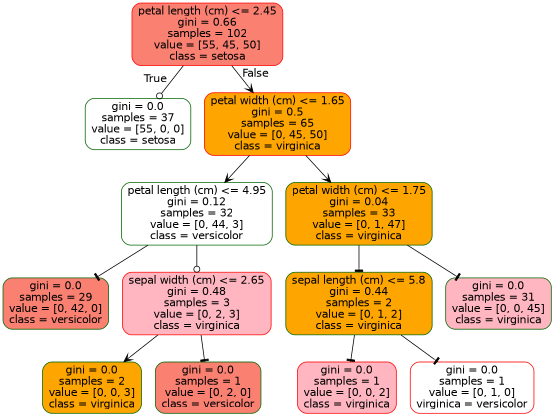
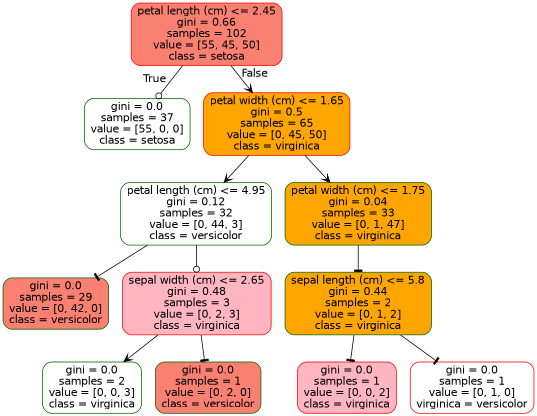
node "gini = 0.0 samples = 31 value = [0, 0, 45] class = virginica": removed
node "gini = 0.0 samples = 2 value = [0, 0, 3] class = virginica": fillcolor orange -> white
